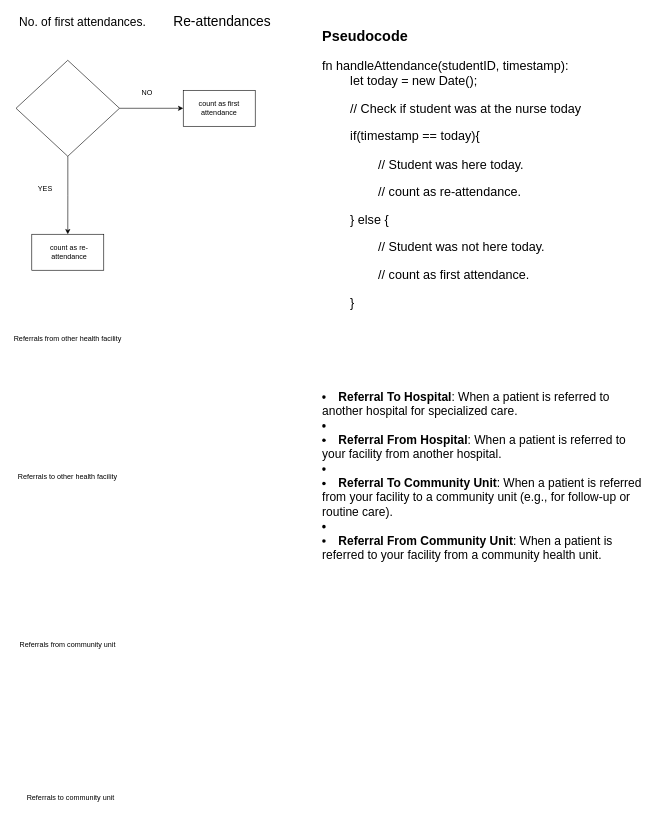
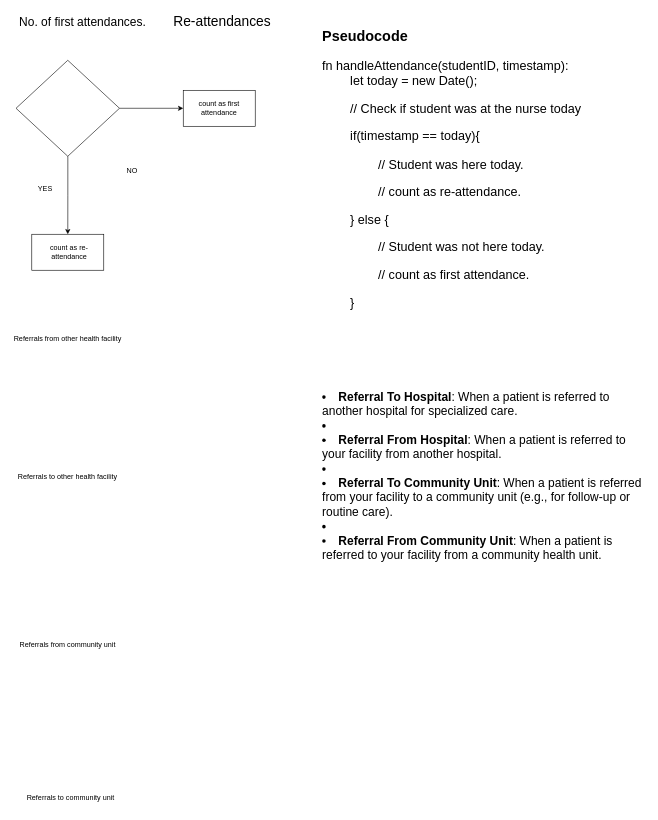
node "NO": moved (147, 93) -> (132, 171)
